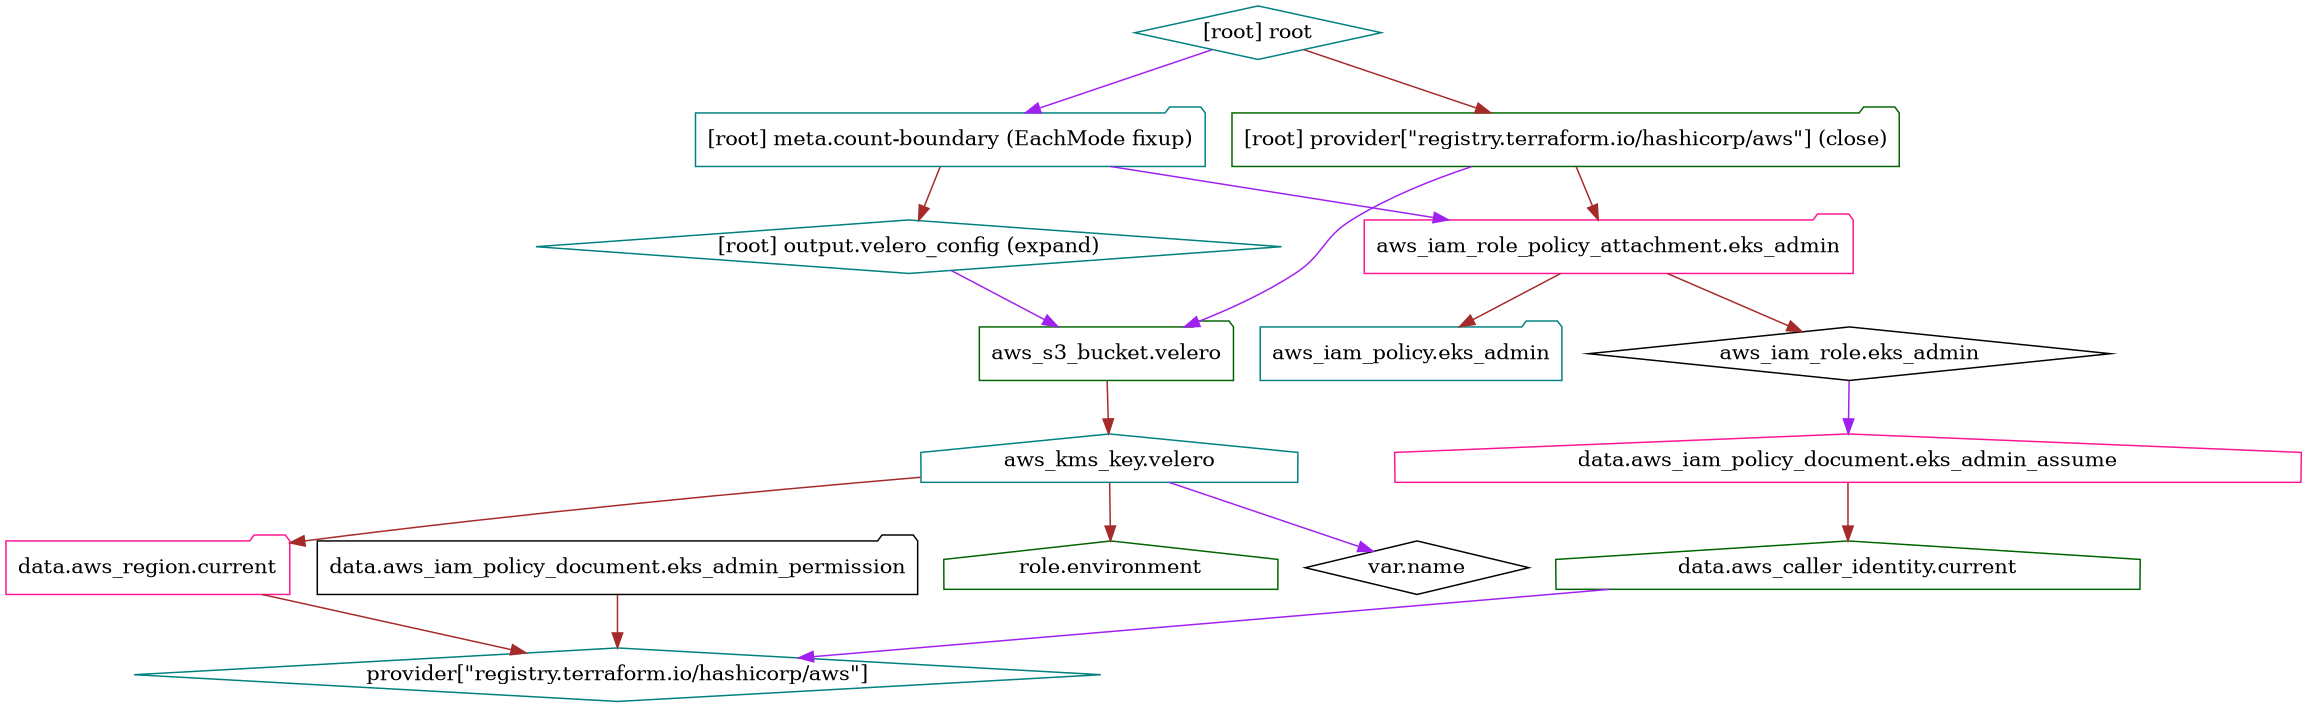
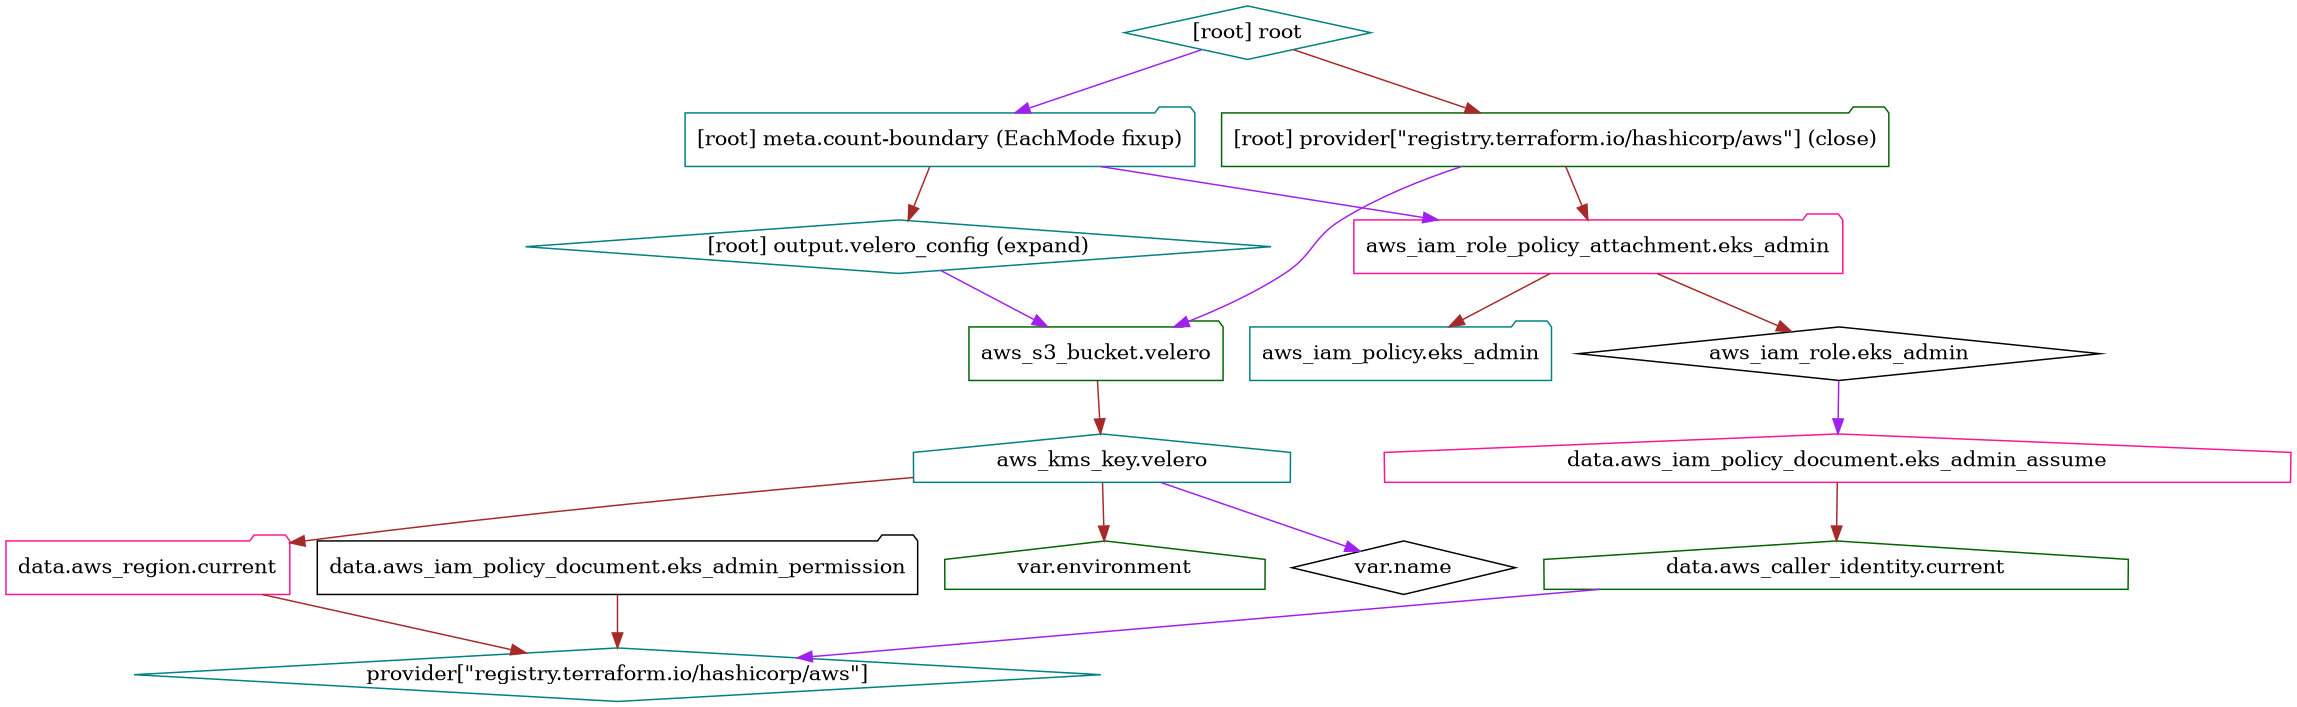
node "role.environment": label "role.environment" -> "var.environment"
